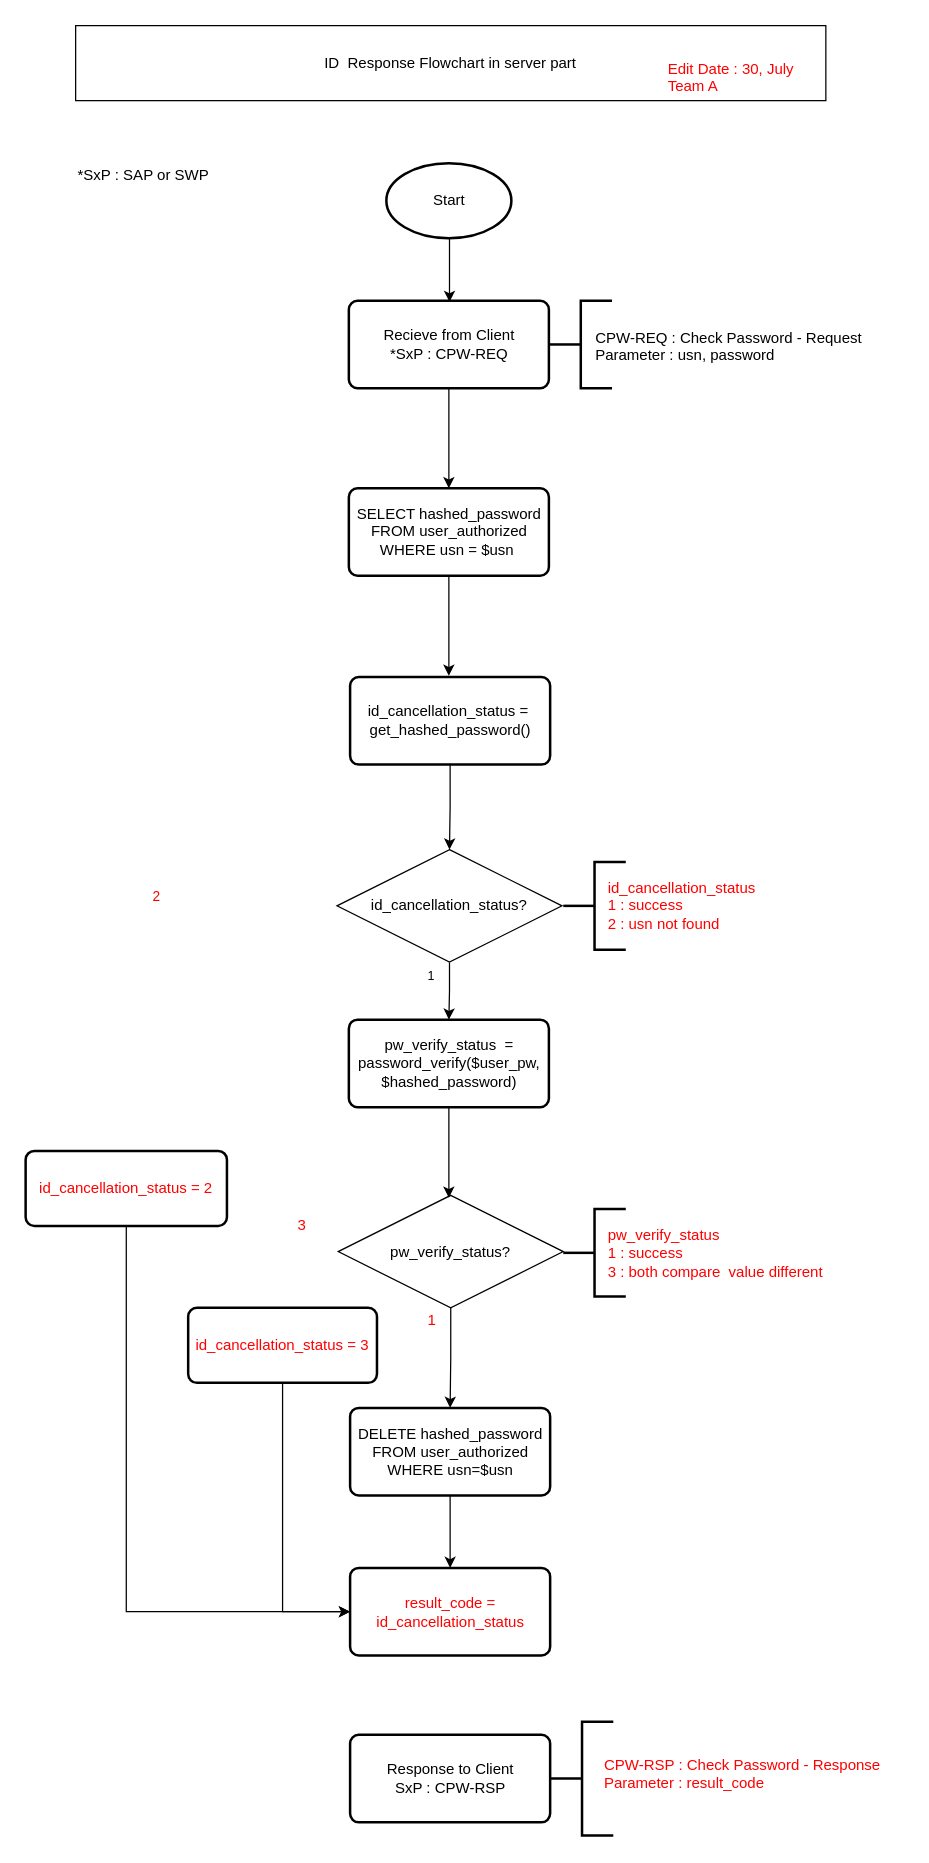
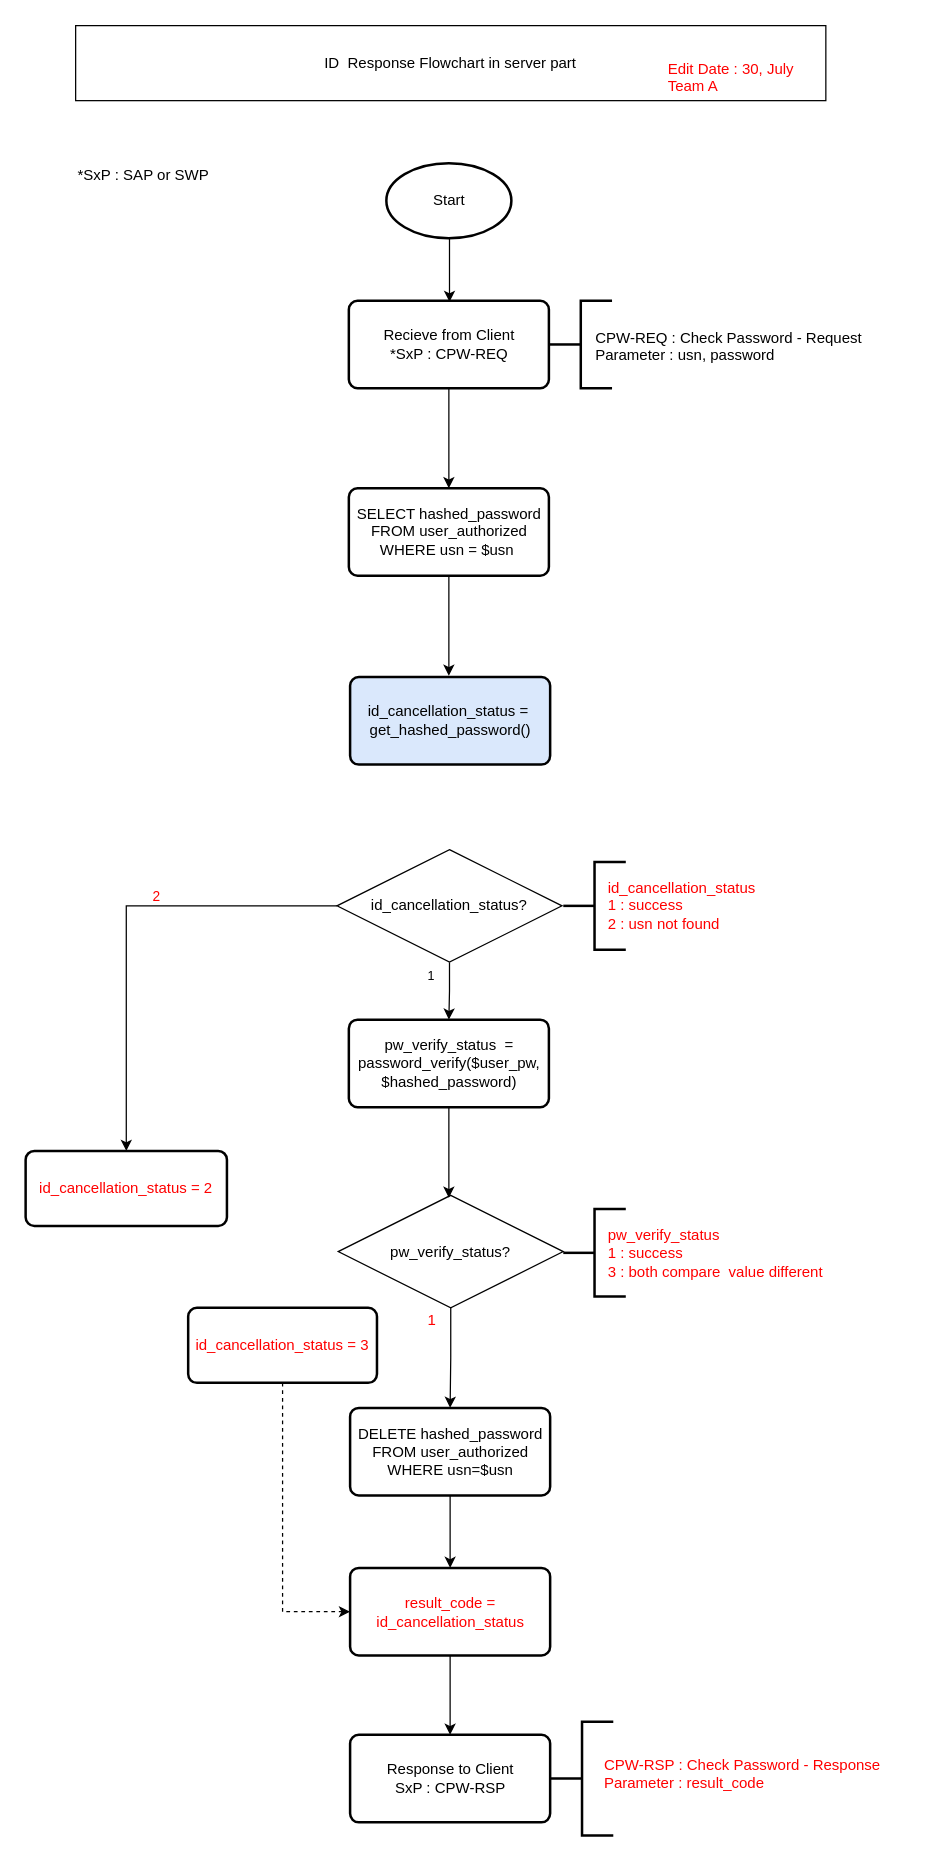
node "id_cancellation_status = get_hashed_password()": fillcolor #ffffff -> #dae8fc
edge "id_cancellation_status = get_hashed_password()" -> "id_cancellation_status?": removed
edge "id_cancellation_status?" -> "id_cancellation_status = 2": added
node "3": removed
edge "id_cancellation_status = 2" -> "result_code = id_cancellation_status": removed
edge "id_cancellation_status = 3" -> "result_code = id_cancellation_status": style solid -> dashed
edge "result_code = id_cancellation_status" -> "Response to Client SxP : CPW-RSP": added
